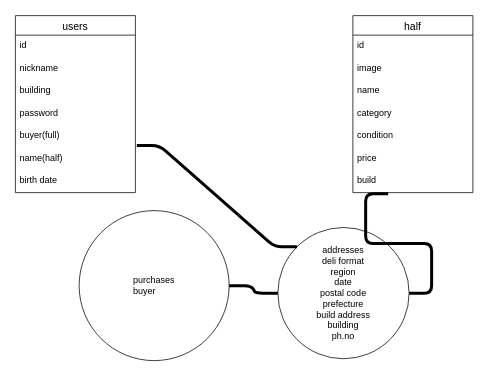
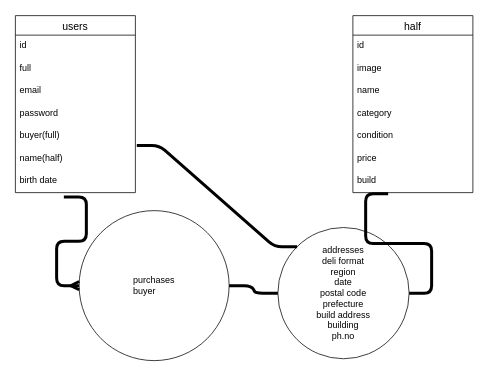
node "nickname": label "nickname" -> "full"
node "building": label "building" -> "email"
edge "birth date" -> "purchases buyer": added
